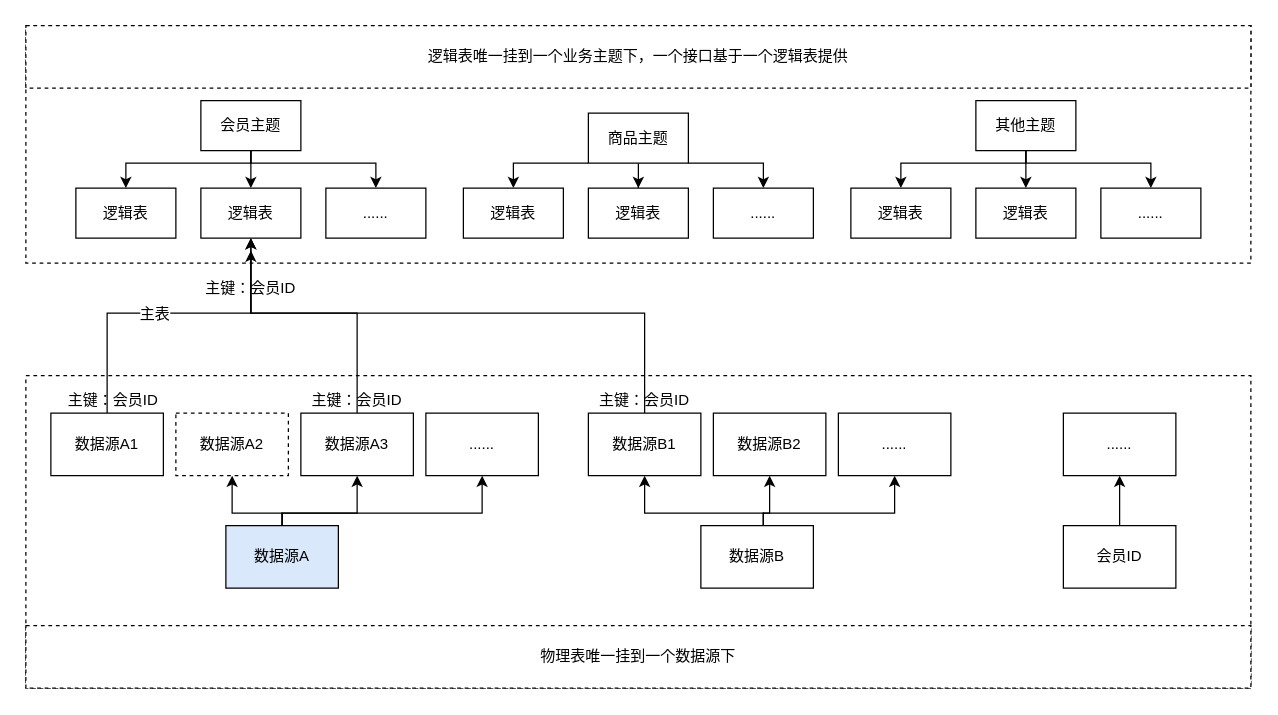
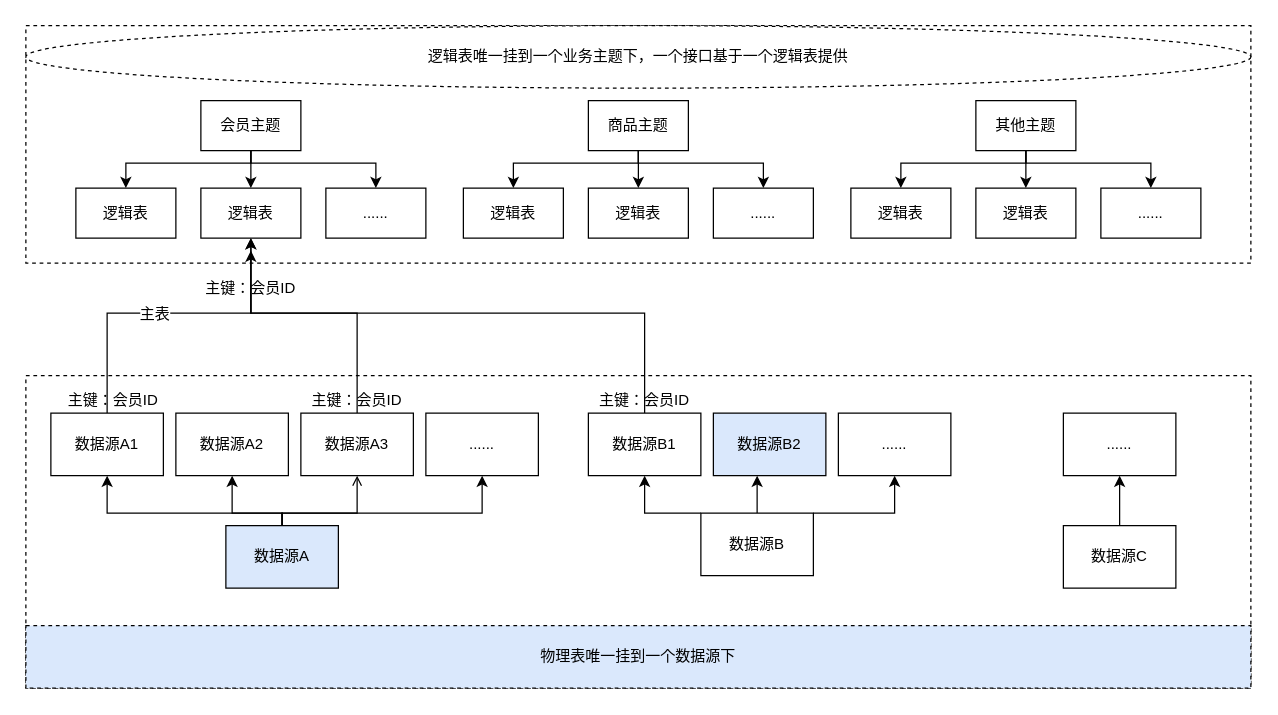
node "逻辑表唯一挂到一个业务主题下，一个接口基于一个逻辑表提供": shape rectangle -> ellipse
node "商品主题": moved (638, 138) -> (638, 126)
node "数据源A2": style dashed -> solid
node "数据源B2": fillcolor #ffffff -> #dae8fc
edge "数据源A" -> "数据源A3": arrowhead classic -> open
edge "数据源A" -> "数据源A1": added
node "数据源B": moved (757, 557) -> (757, 544)
node "会员ID": label "会员ID" -> "数据源C"
node "物理表唯一挂到一个数据源下": fillcolor #ffffff -> #dae8fc
